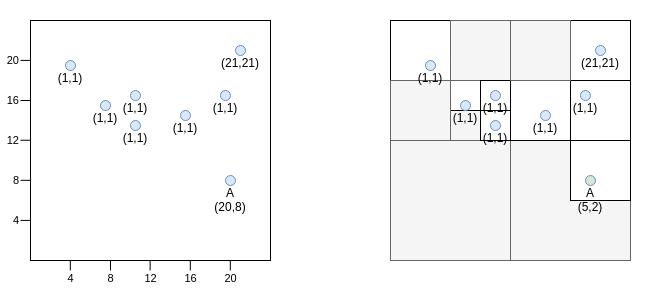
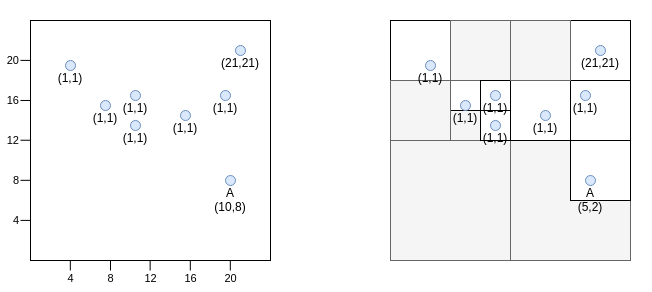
node "A (5,2)": fillcolor #d5e8d4 -> #dae8fc
node "A (20,8)": label "A (20,8)" -> "A (10,8)"
